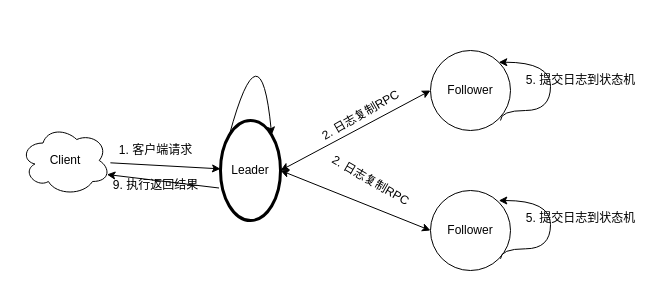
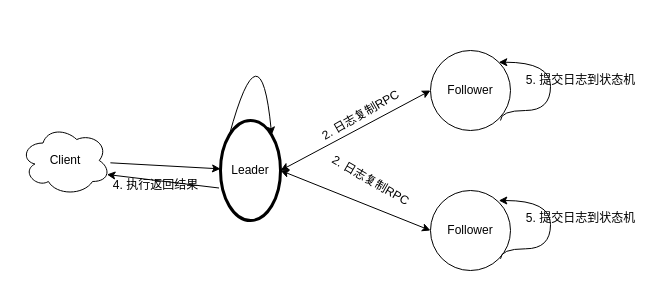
node "1. 客户端请求": removed
node "9. 执行返回结果": label "9. 执行返回结果" -> "4. 执行返回结果"
